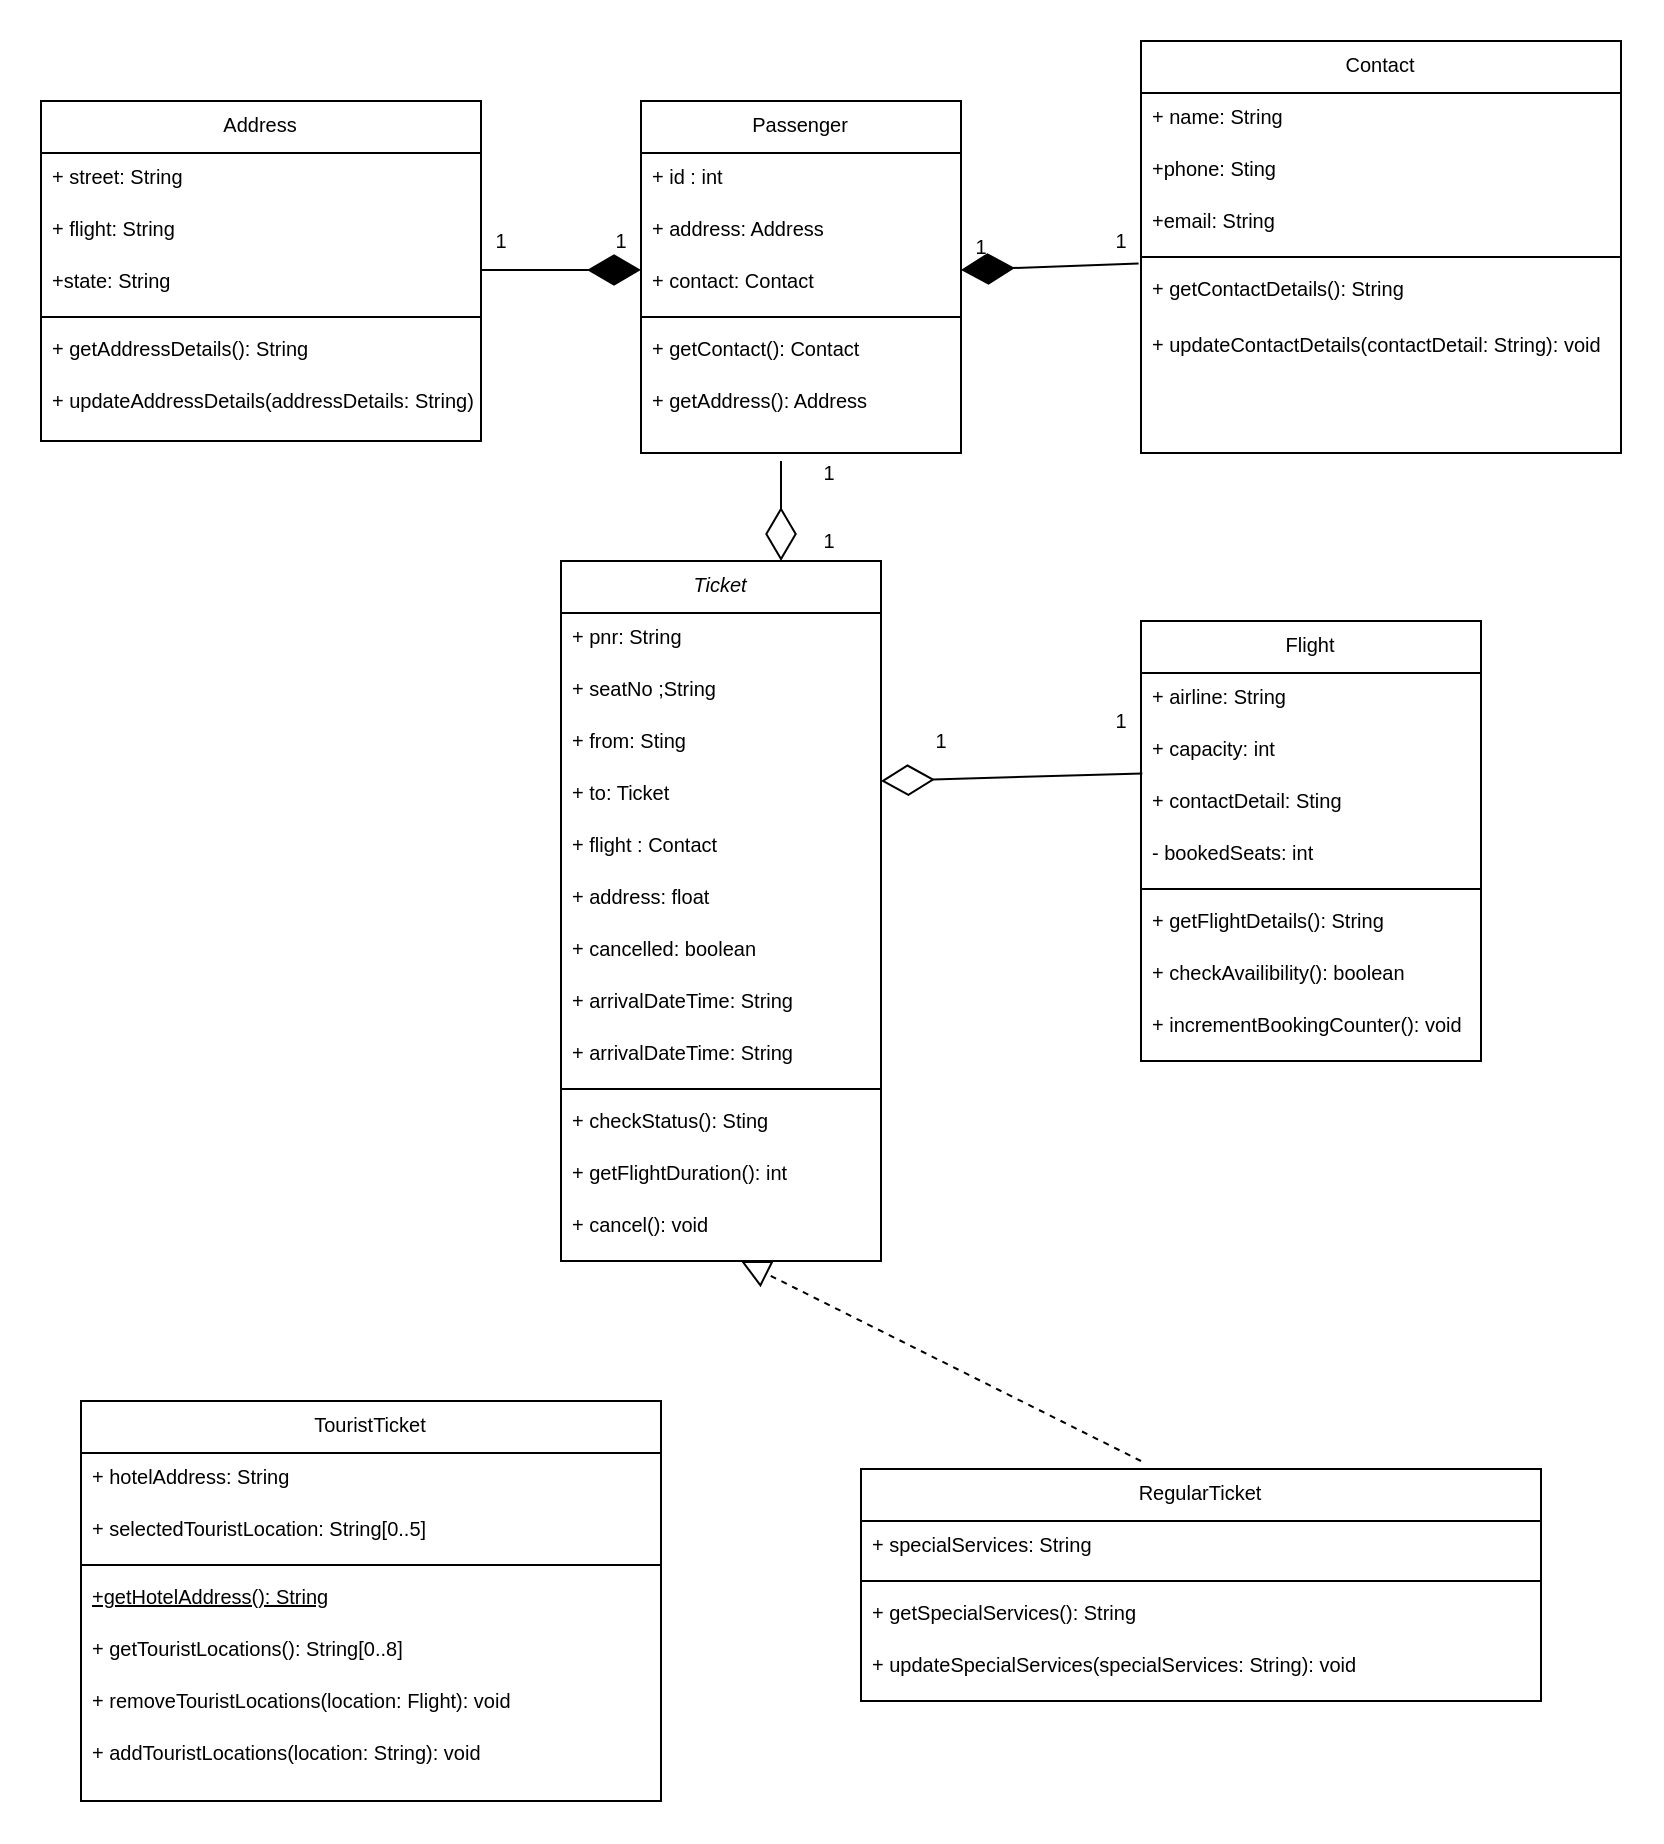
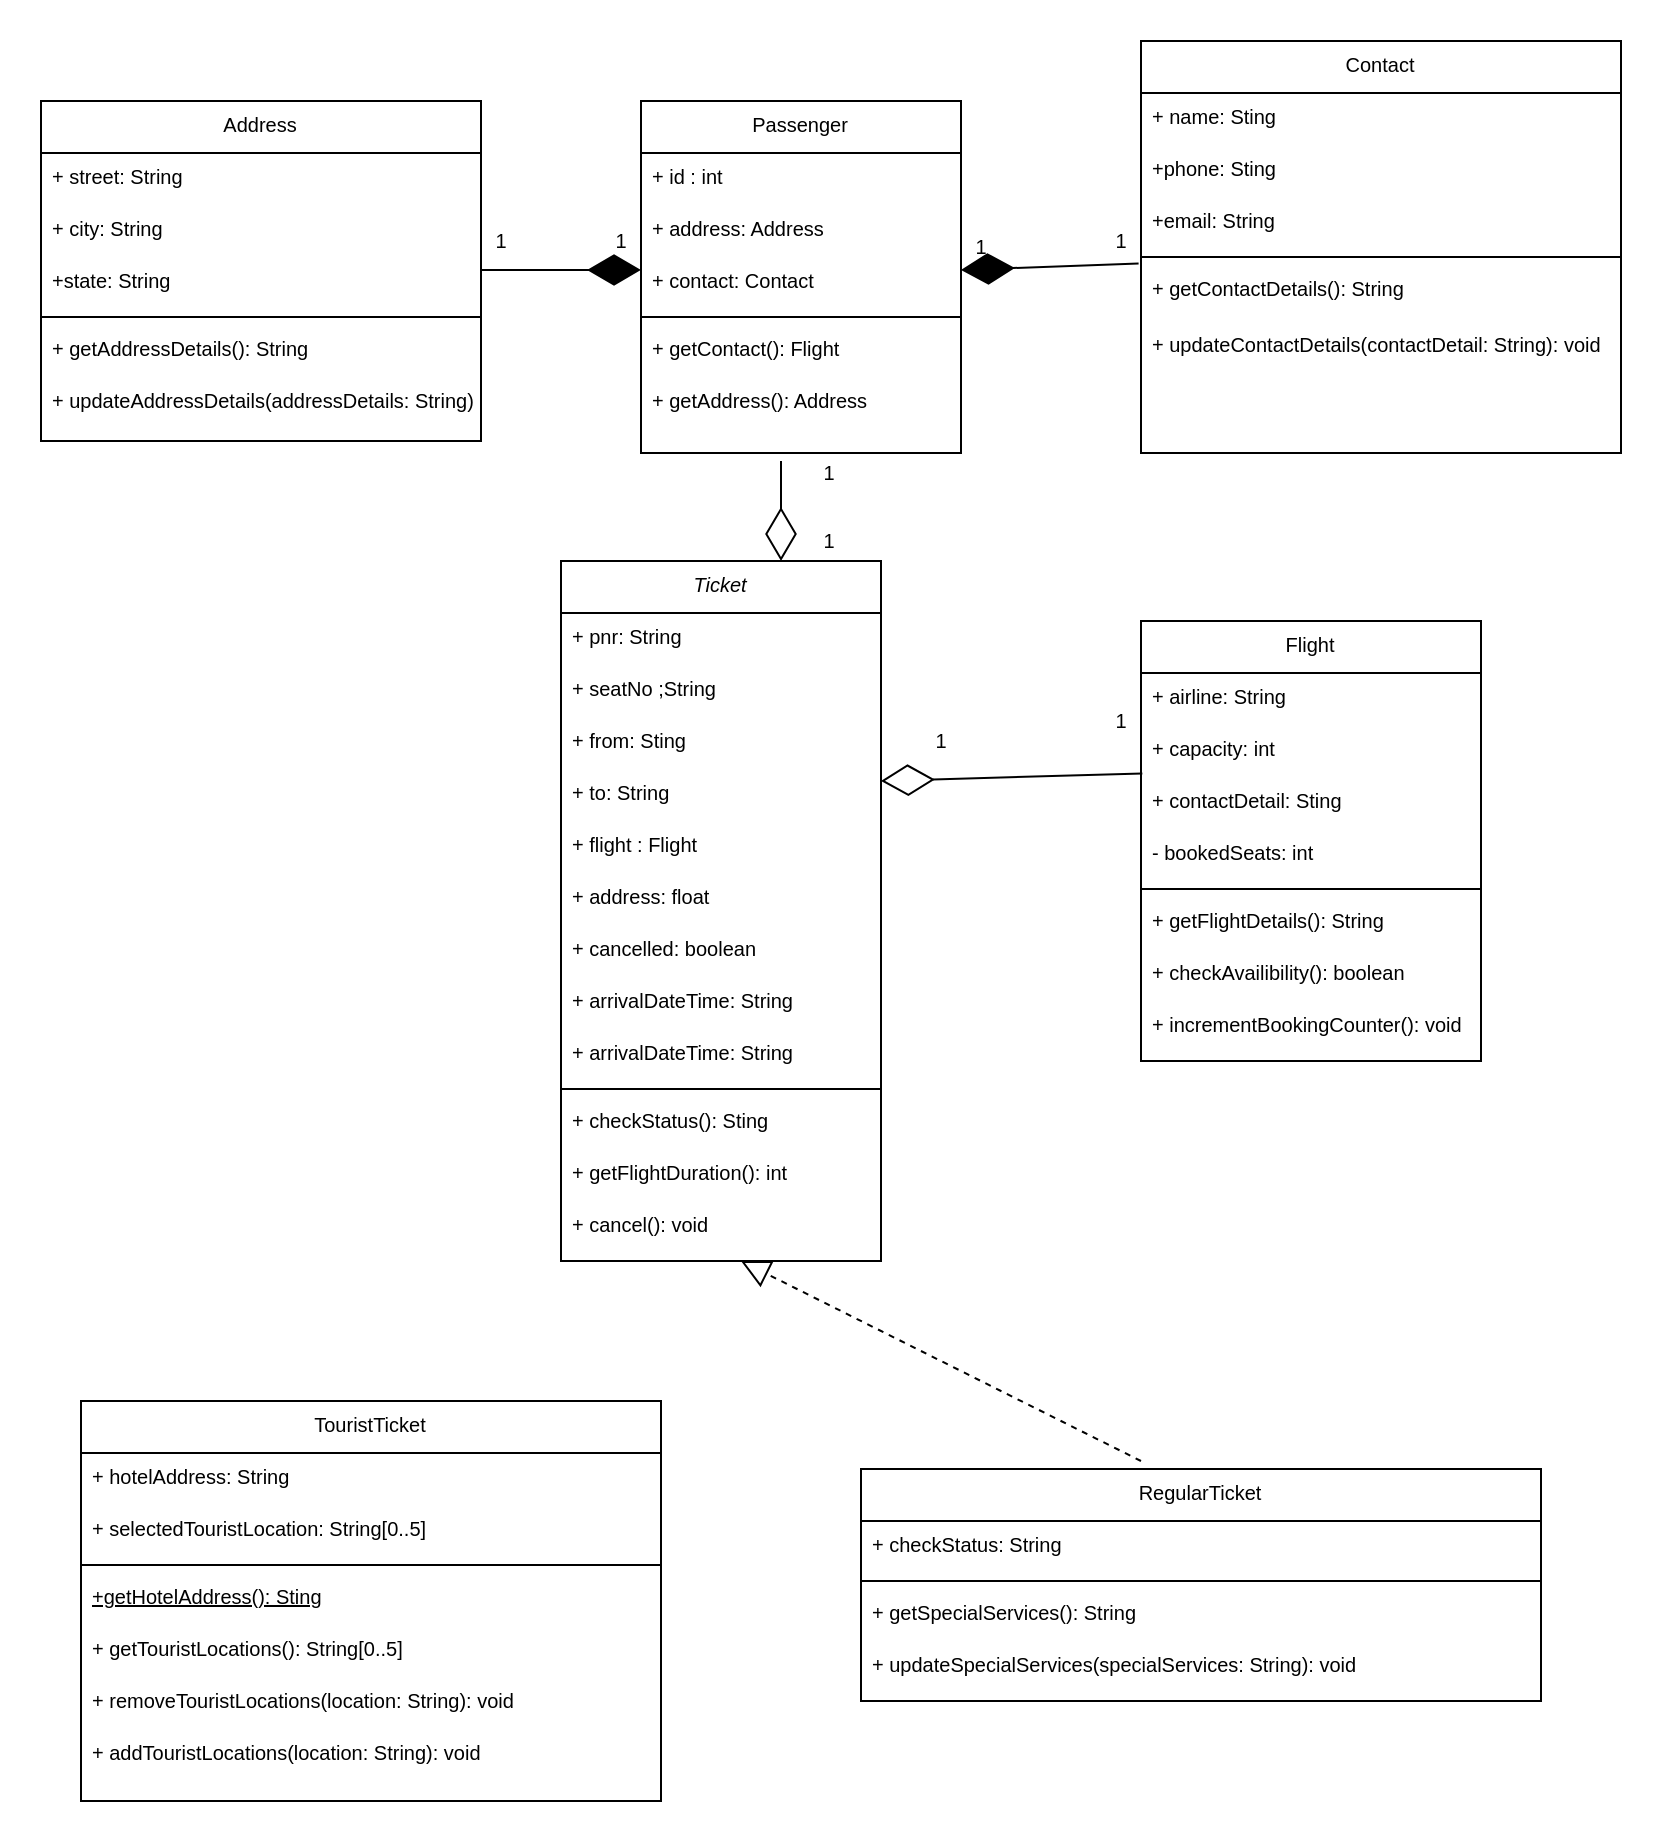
node "+ name: String": label "+ name: String" -> "+ name: Sting"
node "+ flight: String": label "+ flight: String" -> "+ city: String"
node "+ getContact(): Contact": label "+ getContact(): Contact" -> "+ getContact(): Flight"
node "+ to: Ticket": label "+ to: Ticket" -> "+ to: String"
node "+ flight : Contact": label "+ flight : Contact" -> "+ flight : Flight"
node "+ specialServices: String": label "+ specialServices: String" -> "+ checkStatus: String"
node "+getHotelAddress(): String": label "+getHotelAddress(): String" -> "+getHotelAddress(): Sting"
node "+ getTouristLocations(): String[0..8]": label "+ getTouristLocations(): String[0..8]" -> "+ getTouristLocations(): String[0..5]"
node "+ removeTouristLocations(location: Flight): void": label "+ removeTouristLocations(location: Flight): void" -> "+ removeTouristLocations(location: String): void"
